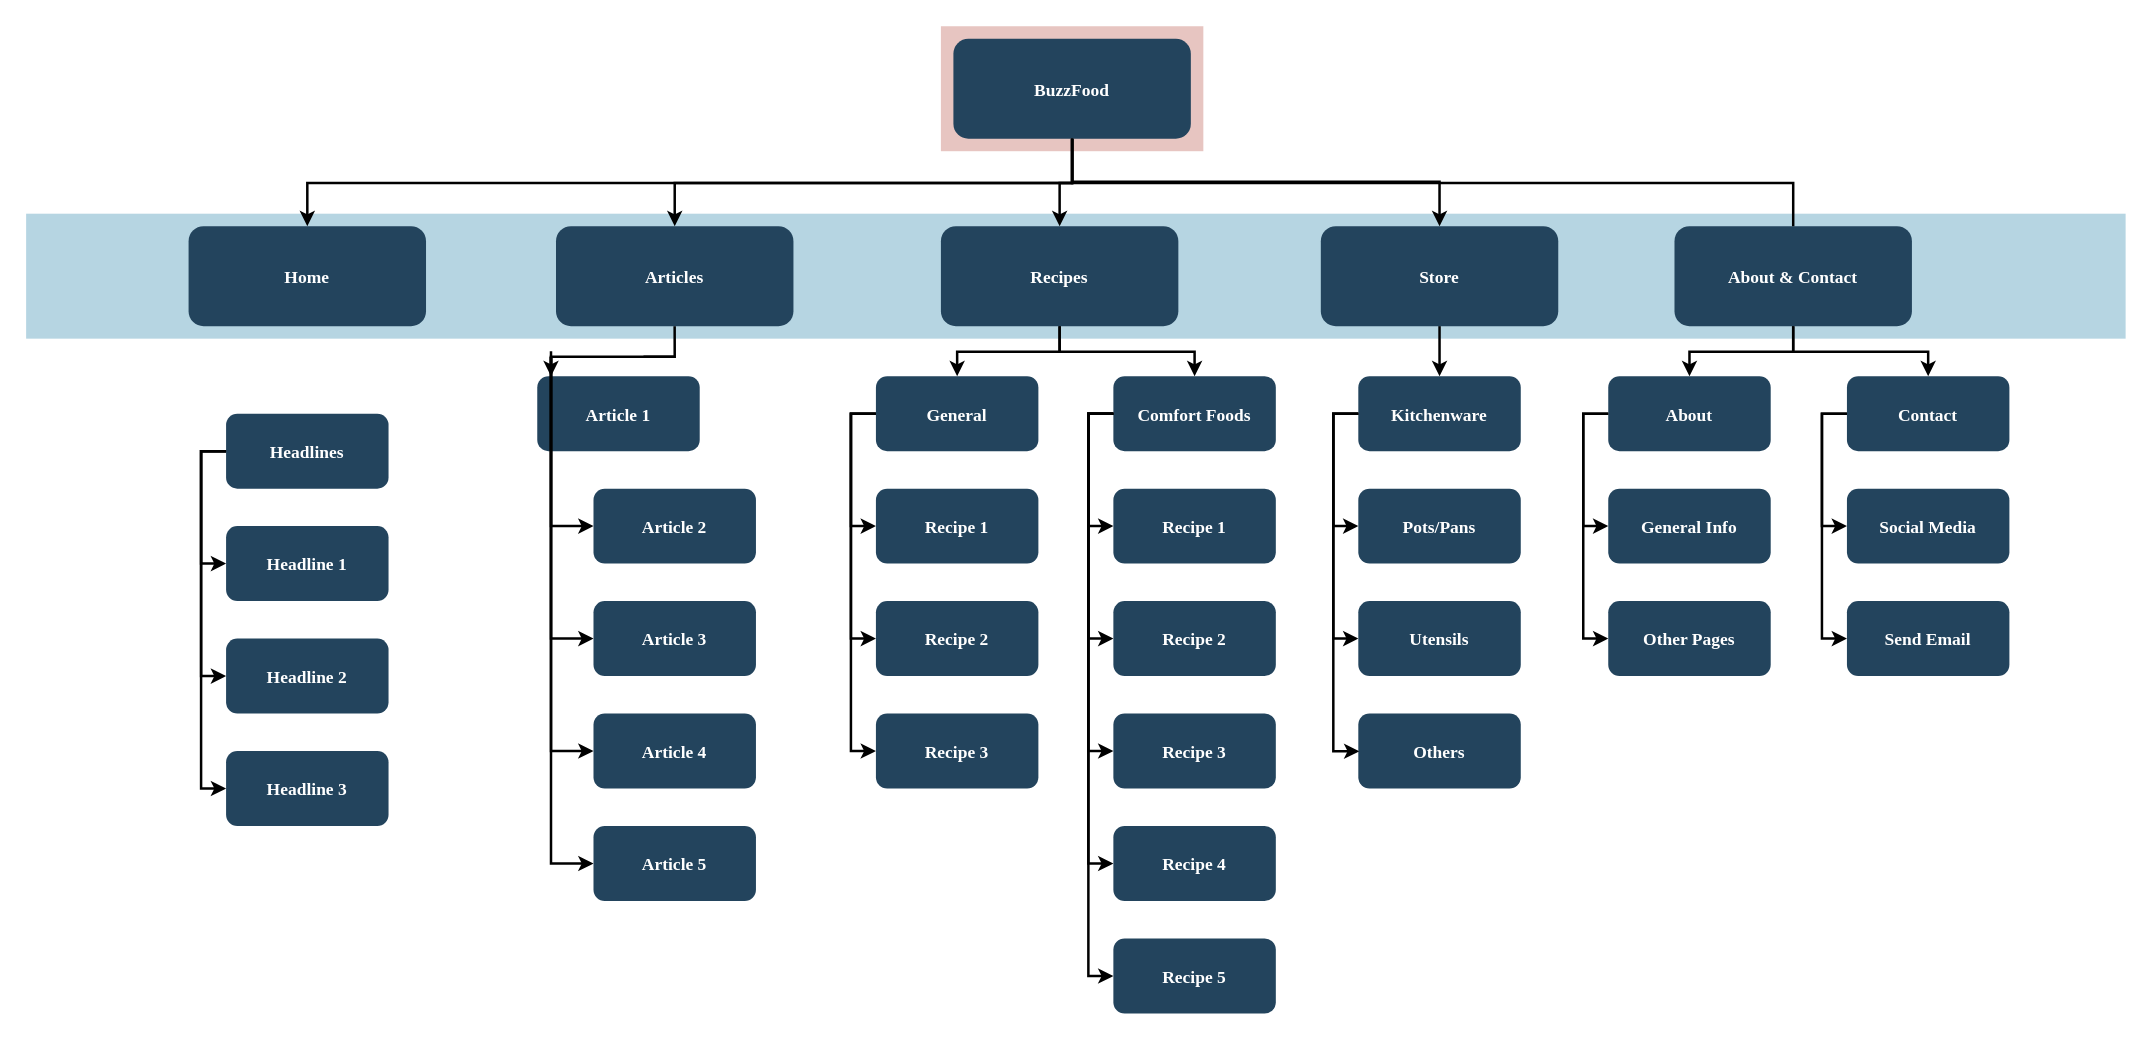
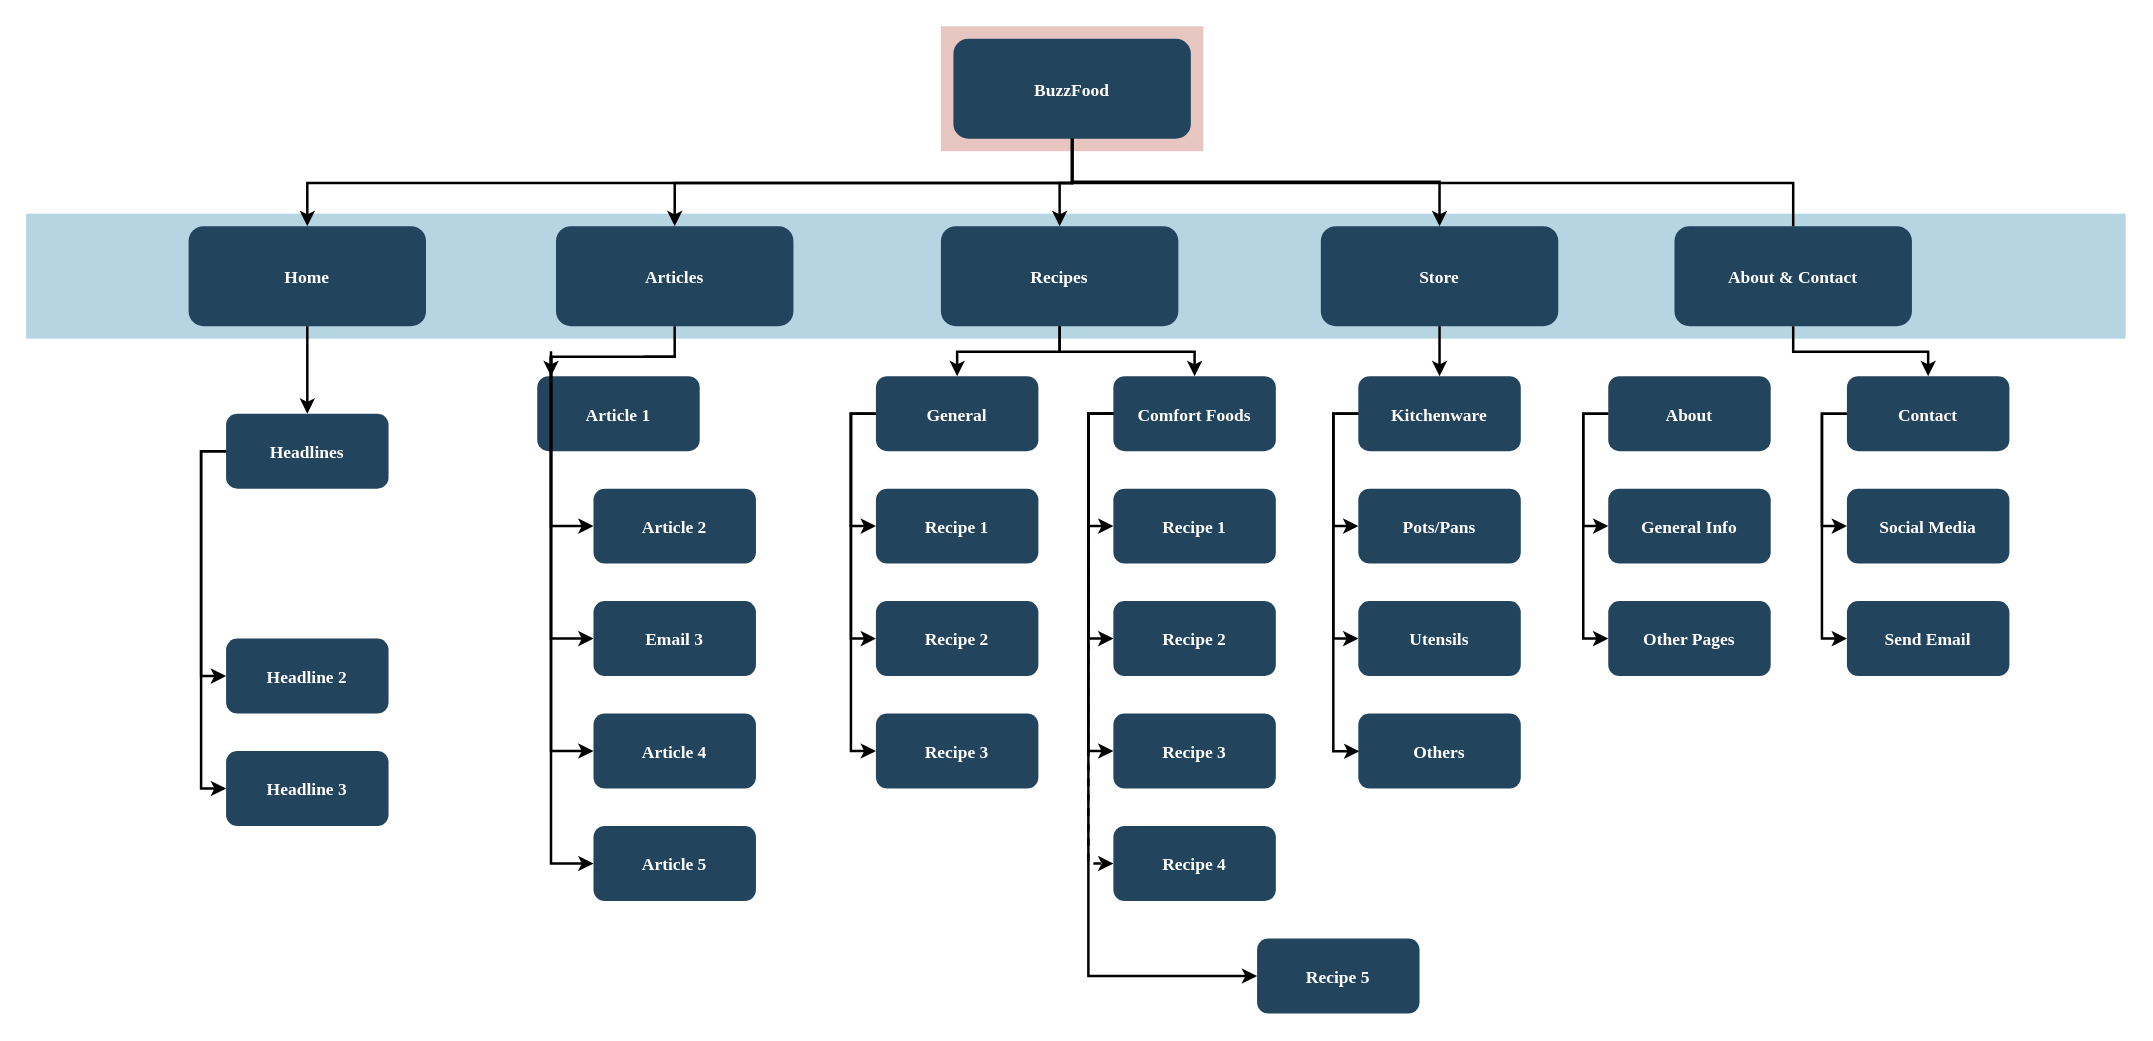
edge "About & Contact" -> "About": removed
edge "Home" -> "Headlines": added
edge "Headlines" -> "Headline 1": removed
node "Headline 1": removed
node "Article 3": label "Article 3" -> "Email 3"
edge "Comfort Foods" -> "Recipe 4": style solid -> dashed
node "Recipe 5": moved (1194, 976) -> (1338, 976)
